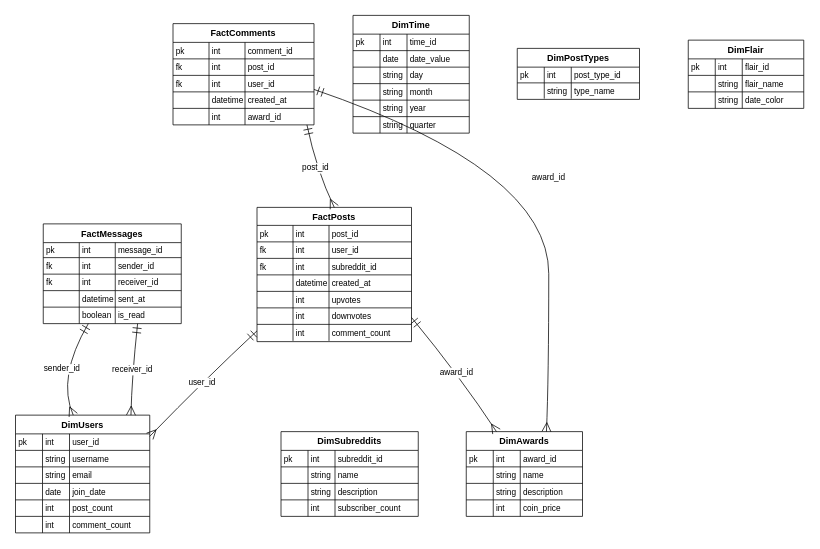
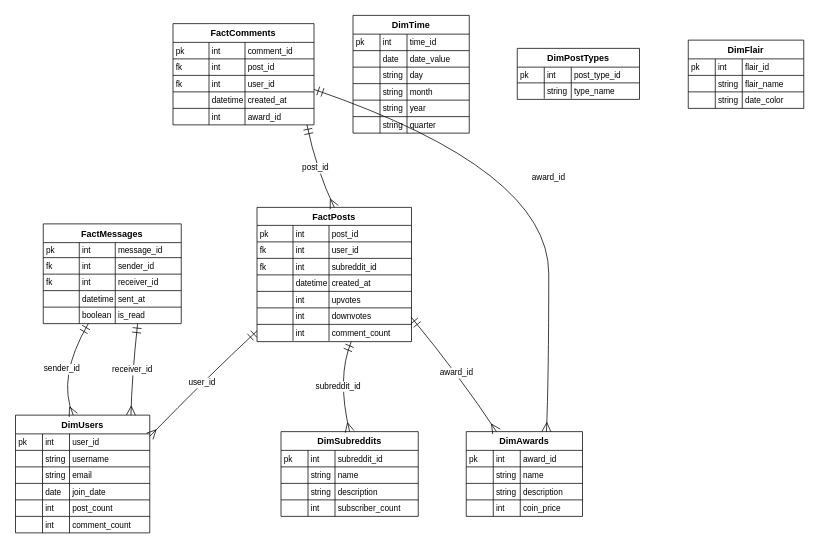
edge "FactPosts" -- "DimSubreddits": added, label "subreddit_id"
